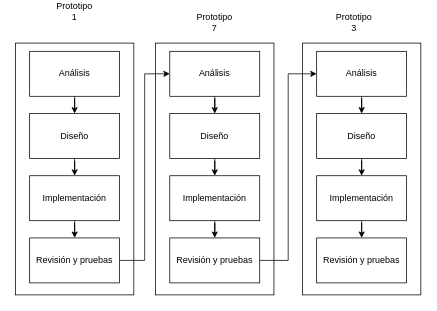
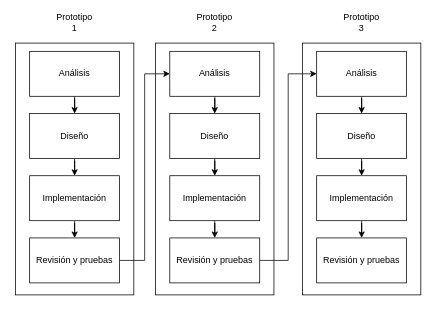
node "Prototipo 1": moved (75, 12) -> (75, 23)
node "Prototipo 7": label "Prototipo 7" -> "Prototipo 2"
node "Prototipo 3": moved (354, 23) -> (362, 23)
